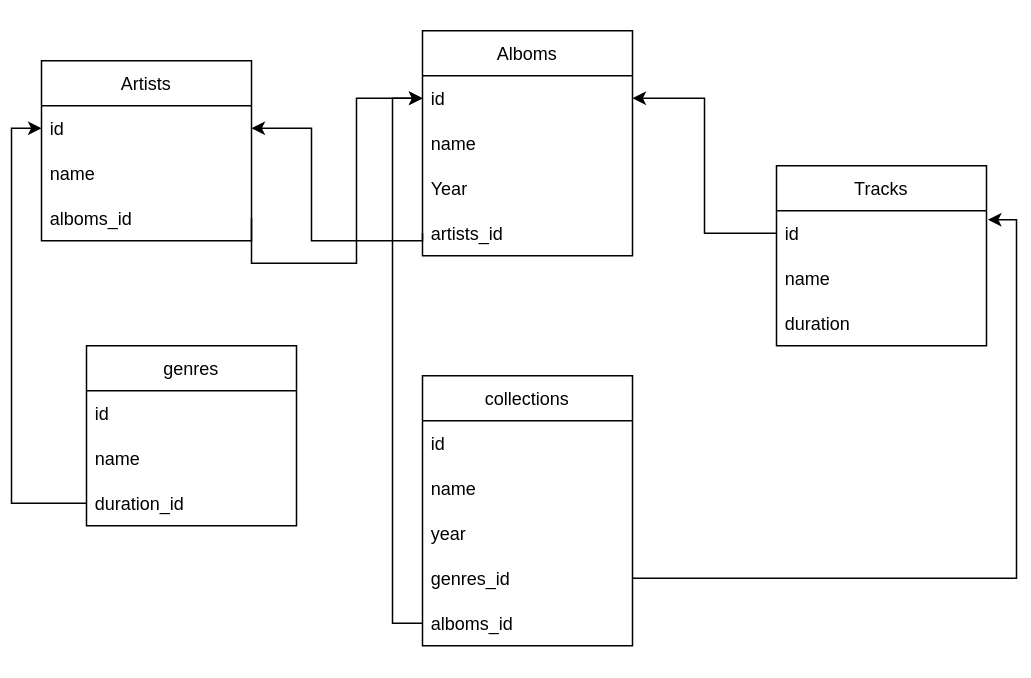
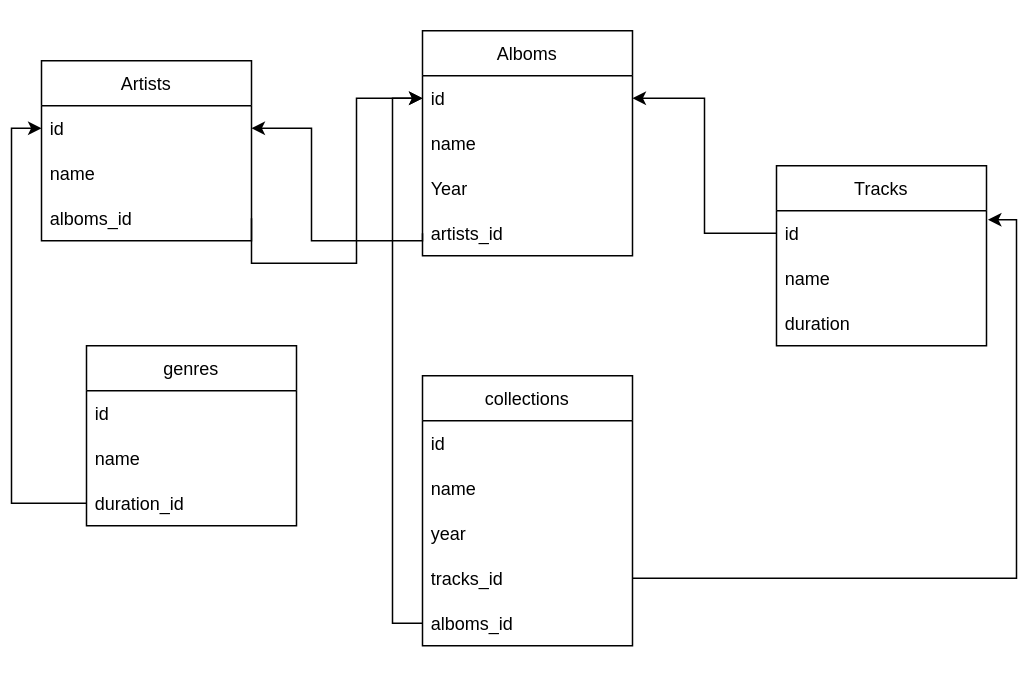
node "genres_id": label "genres_id" -> "tracks_id"
